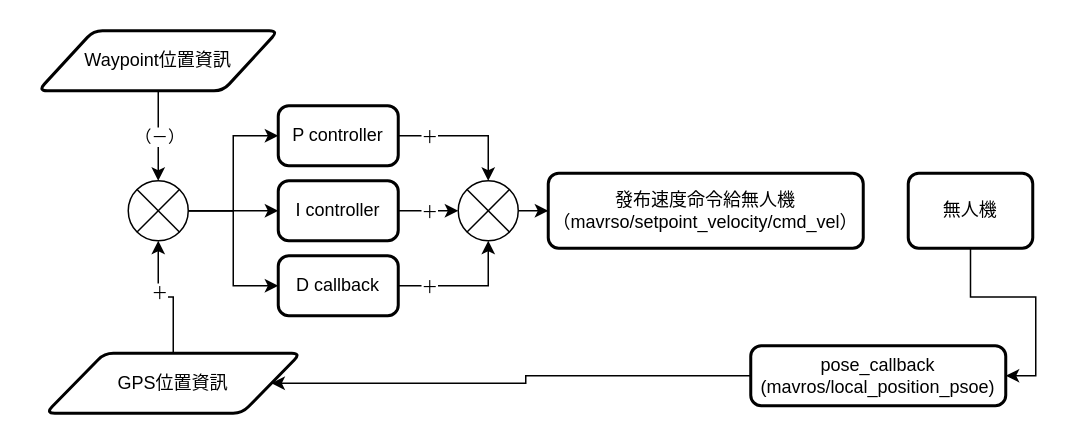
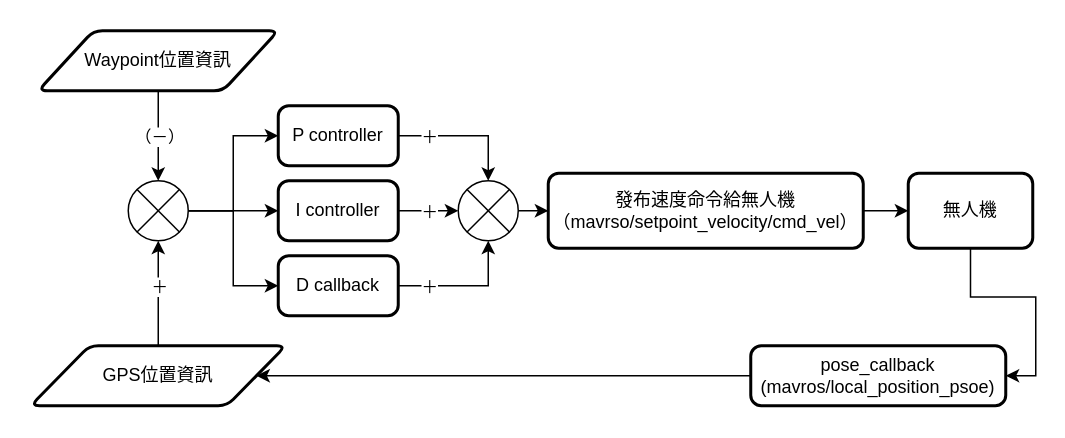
edge "發布速度命令給無人機 （mavrso/setpoint_velocity/cmd_vel）" -> "無人機": added
node "GPS位置資訊": moved (173, 383) -> (158, 376)
